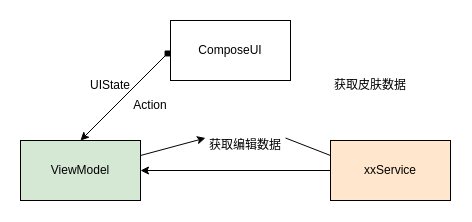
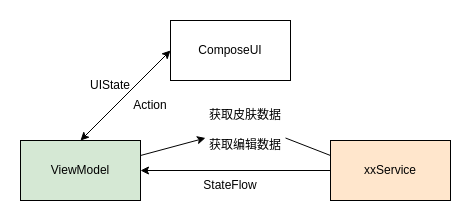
edge "ComposeUI" -- "ViewModel": arrowhead diamond -> classic
node "获取皮肤数据": moved (371, 86) -> (246, 116)
node "StateFlow": added
